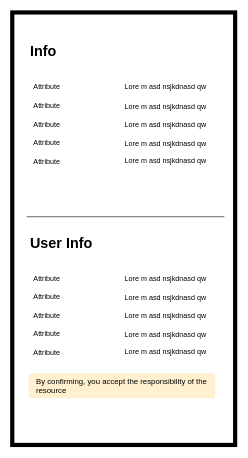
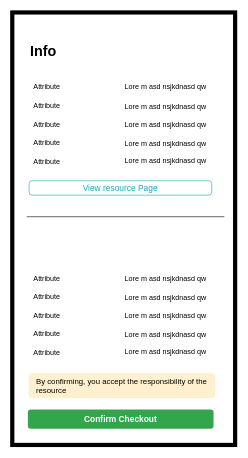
node "View resource Page": added
node "User Info": removed
node "Confirm Checkout": added
